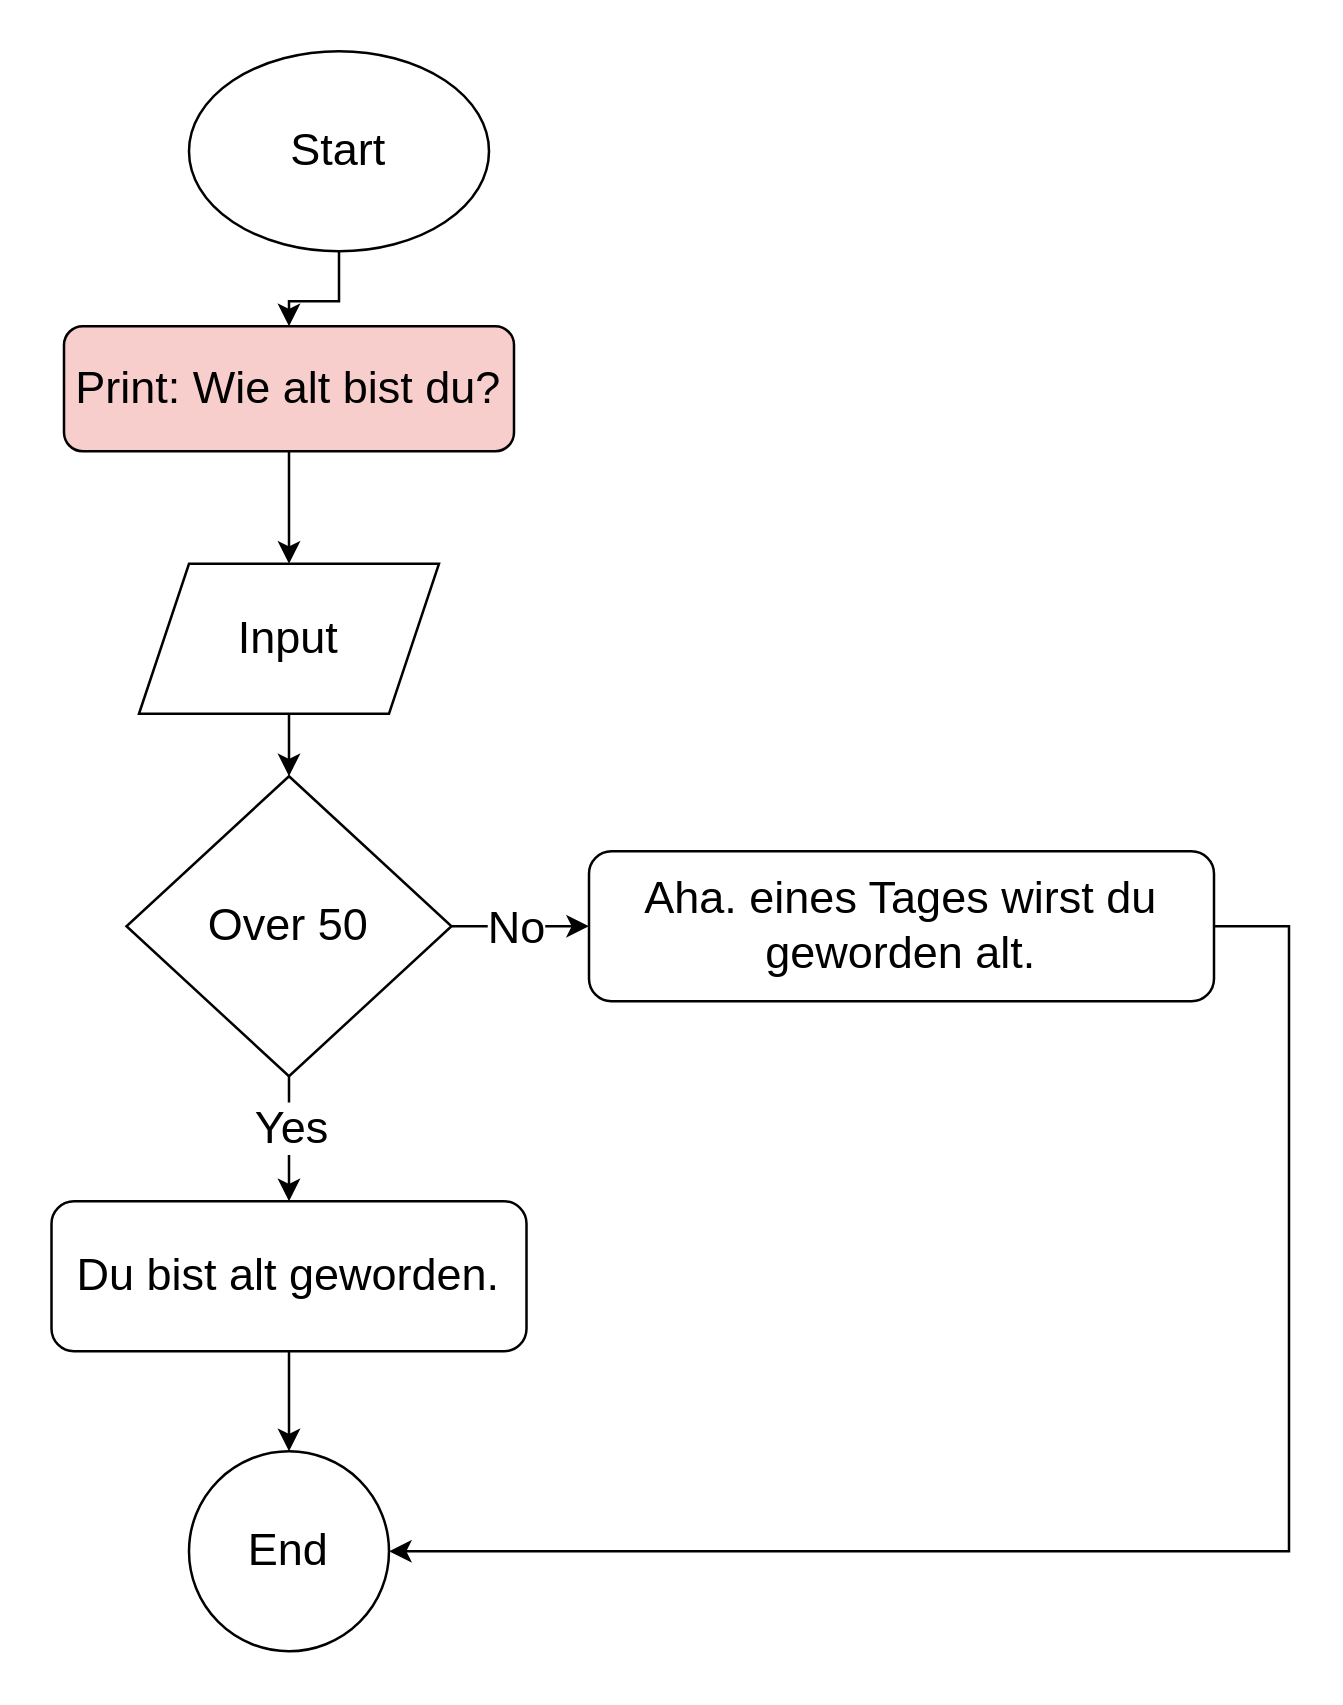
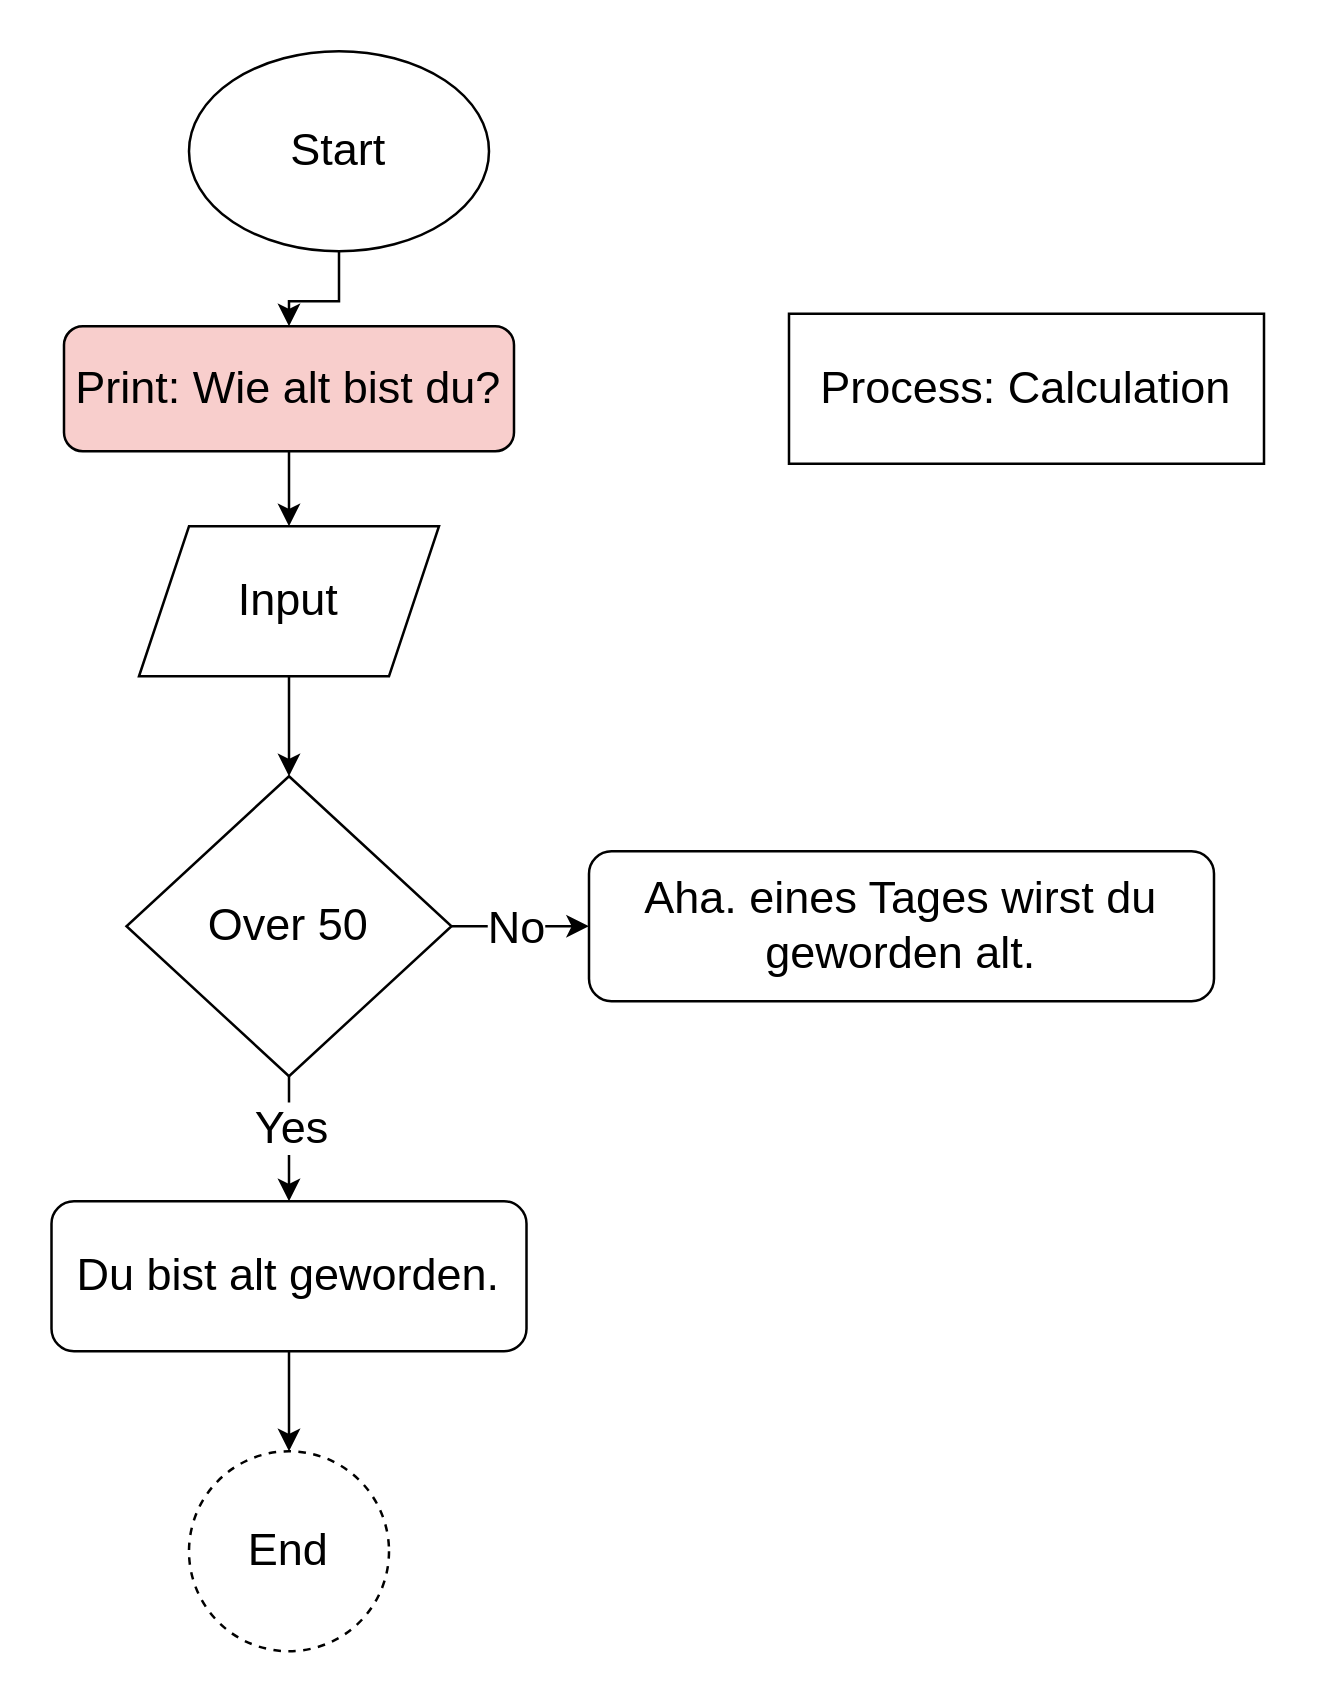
node "Process: Calculation": added
node "Input": moved (289, 639) -> (289, 601)
node "End": style solid -> dashed
edge "Aha. eines Tages wirst du geworden alt." -> "End": removed
